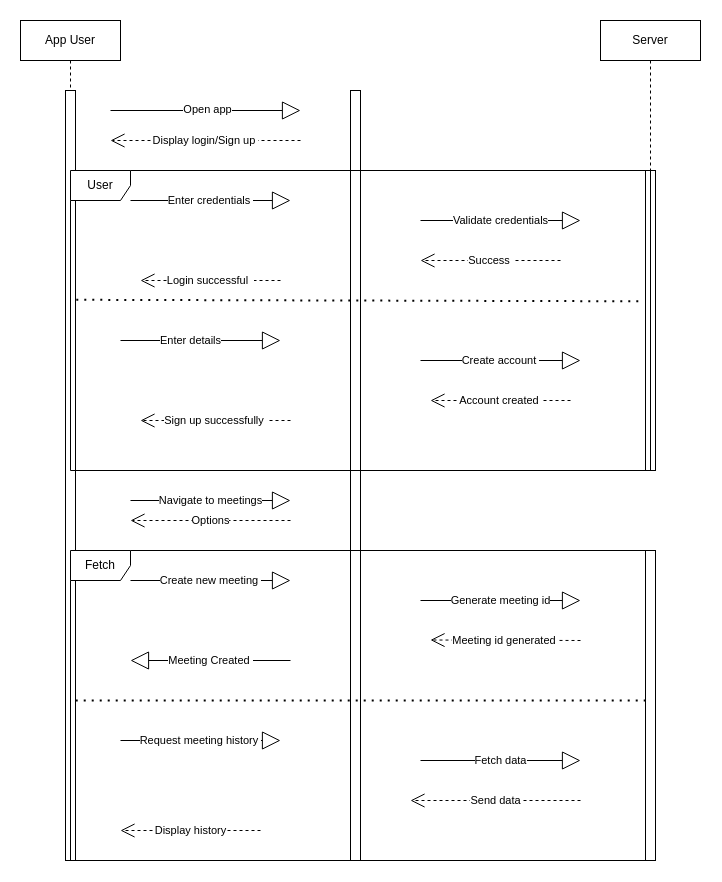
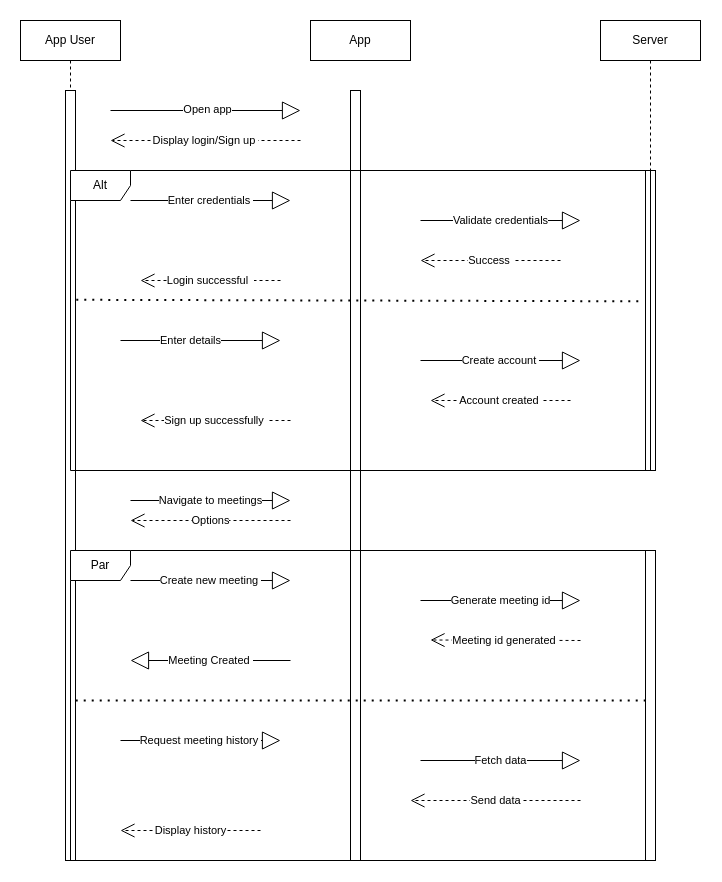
node "App": added
node "User": label "User" -> "Alt"
node "Fetch": label "Fetch" -> "Par"
